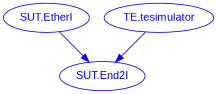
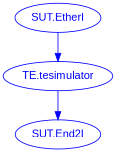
edge "SUT.EtherI" -> "SUT.End2I": now "SUT.EtherI" -> "TE.tesimulator"
